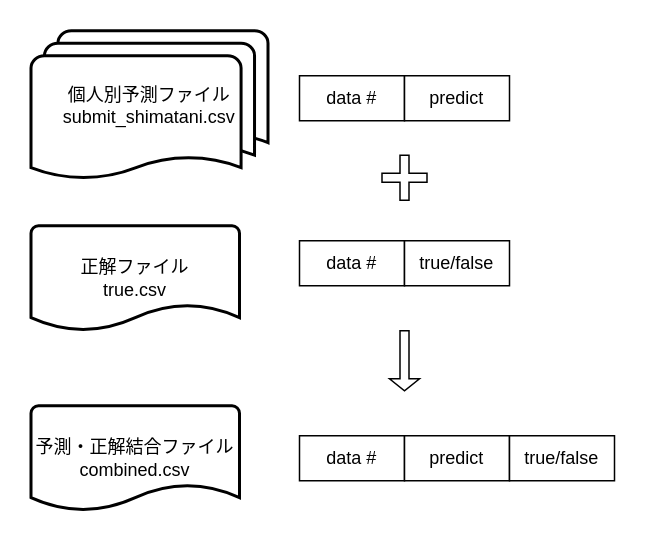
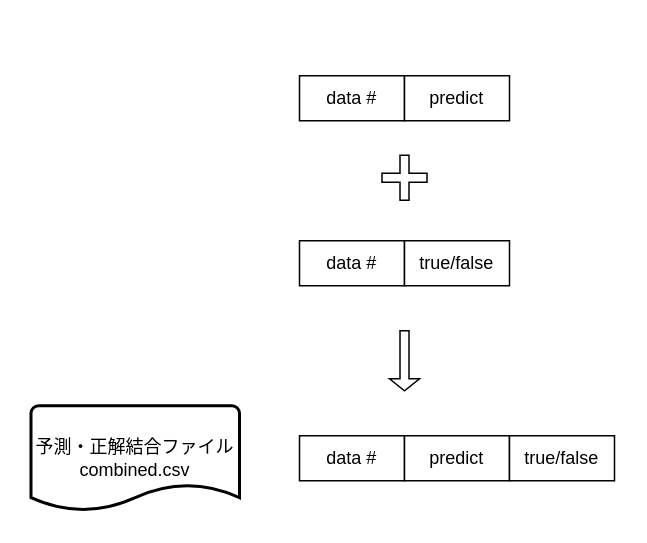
node "個人別予測ファイル submit_shimatani.csv": removed
node "正解ファイル true.csv": removed
